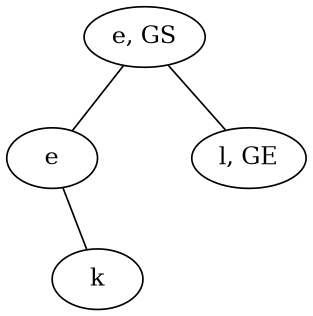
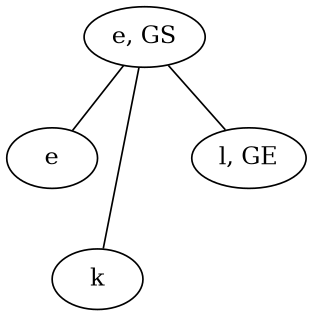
edge "e" -- "k": now "e, GS" -- "k"
